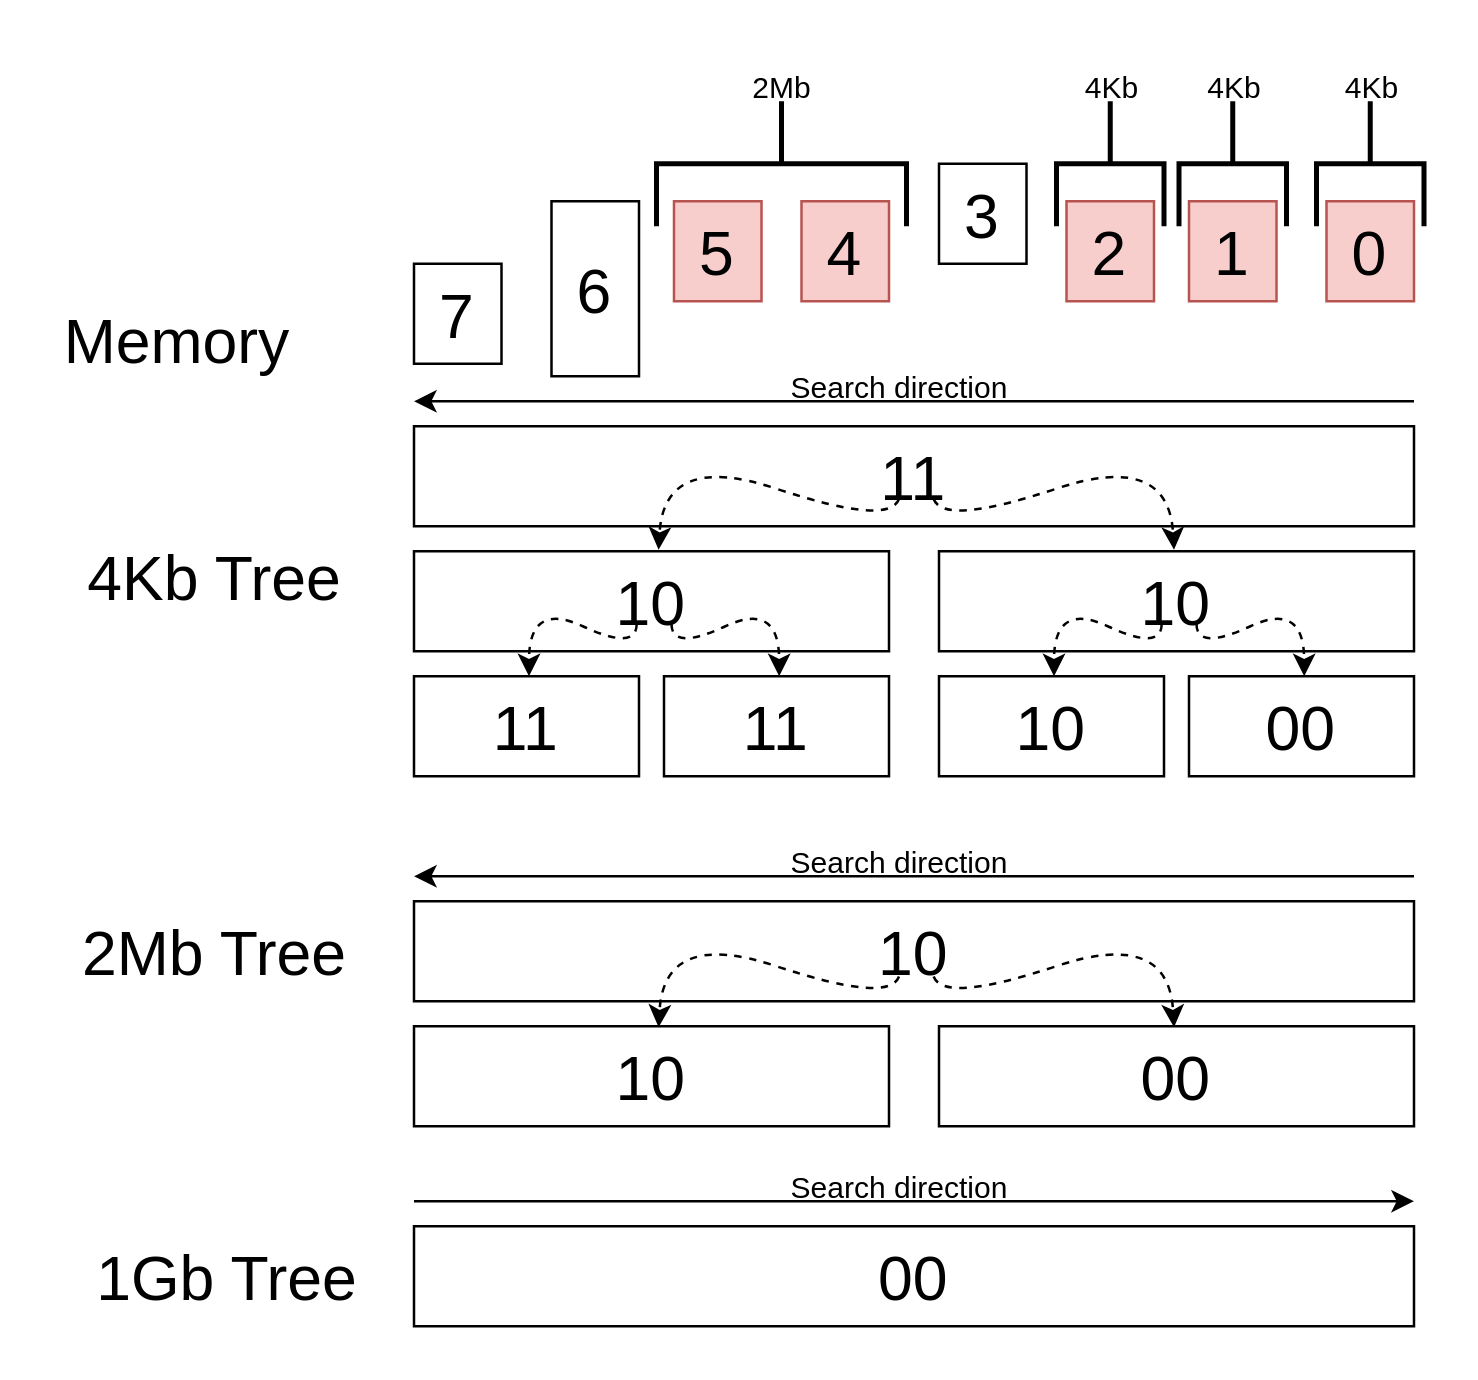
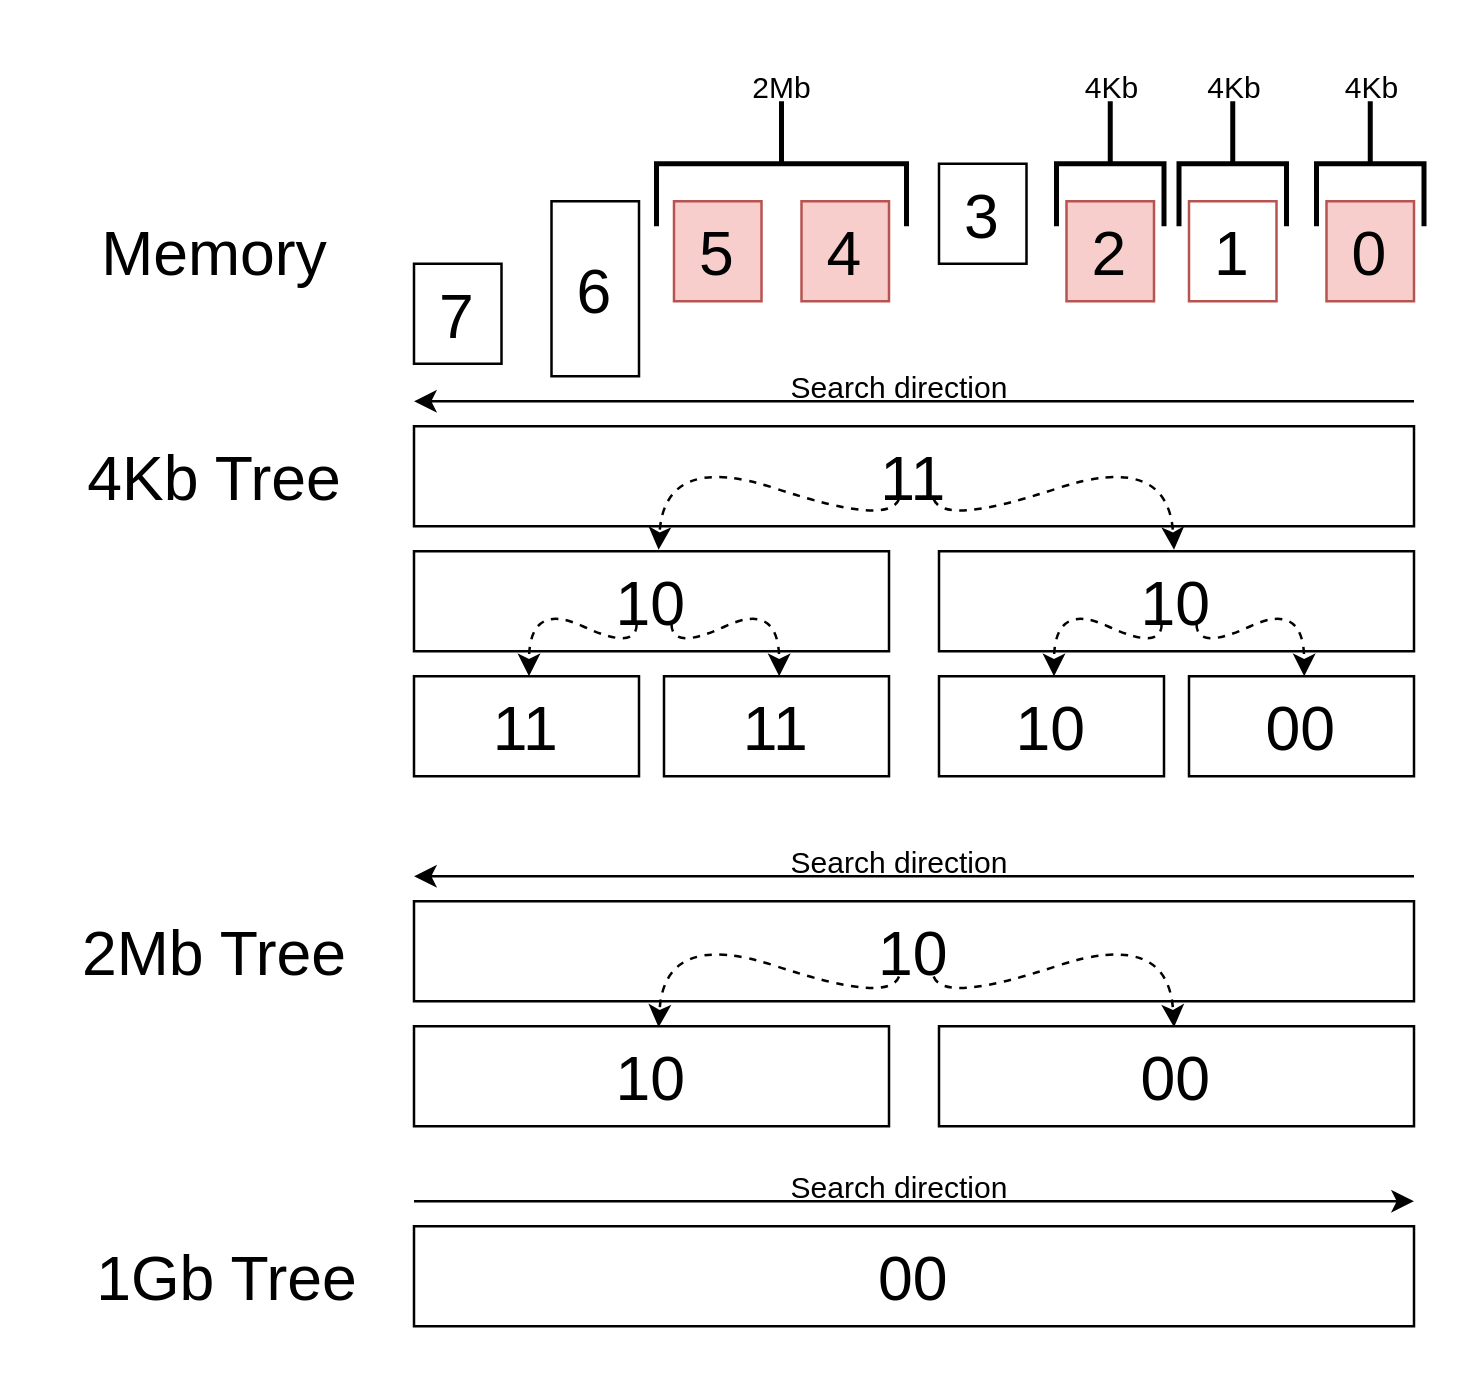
node "1": fillcolor #f8cecc -> #ffffff
node "Memory": moved (176, 339) -> (214, 251)
node "4Kb Tree": moved (214, 576) -> (214, 476)
